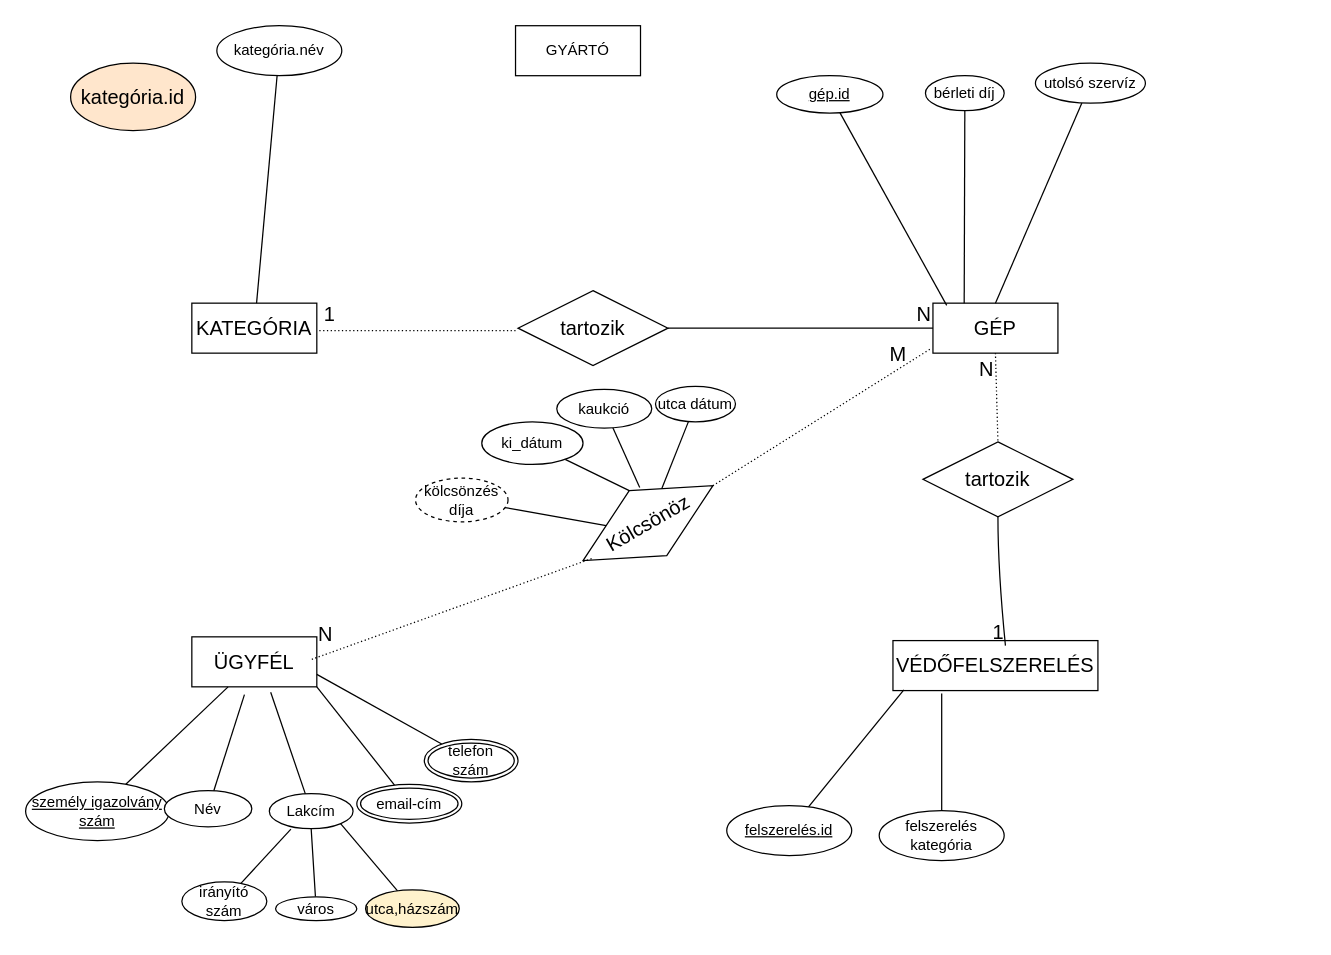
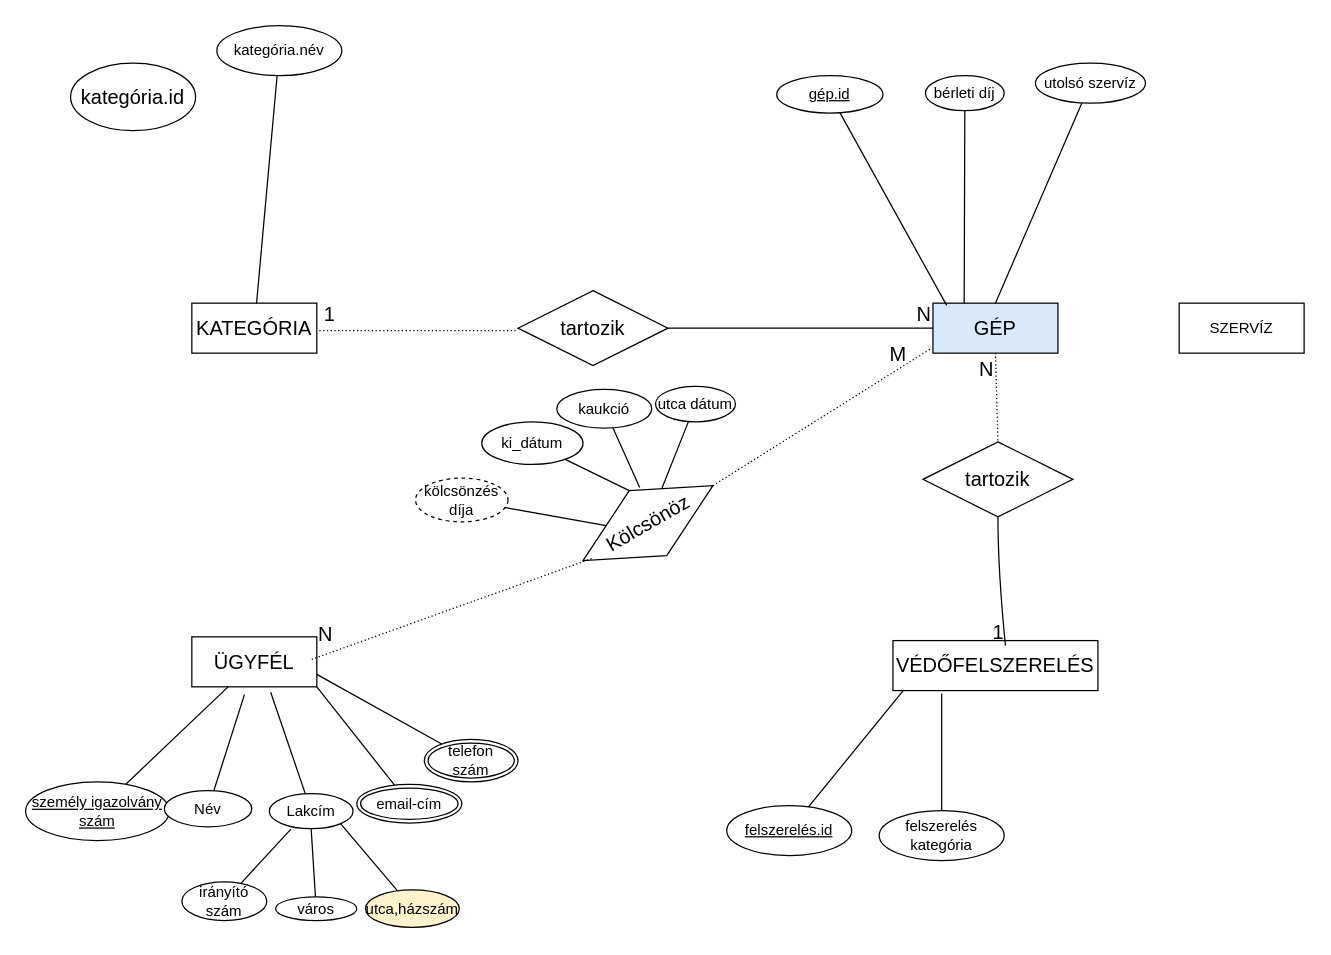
node "GYÁRTÓ": removed
node "kategória.id": fillcolor #ffe6cc -> #ffffff
node "GÉP": fillcolor #ffffff -> #dae8fc
node "SZERVÍZ": added
